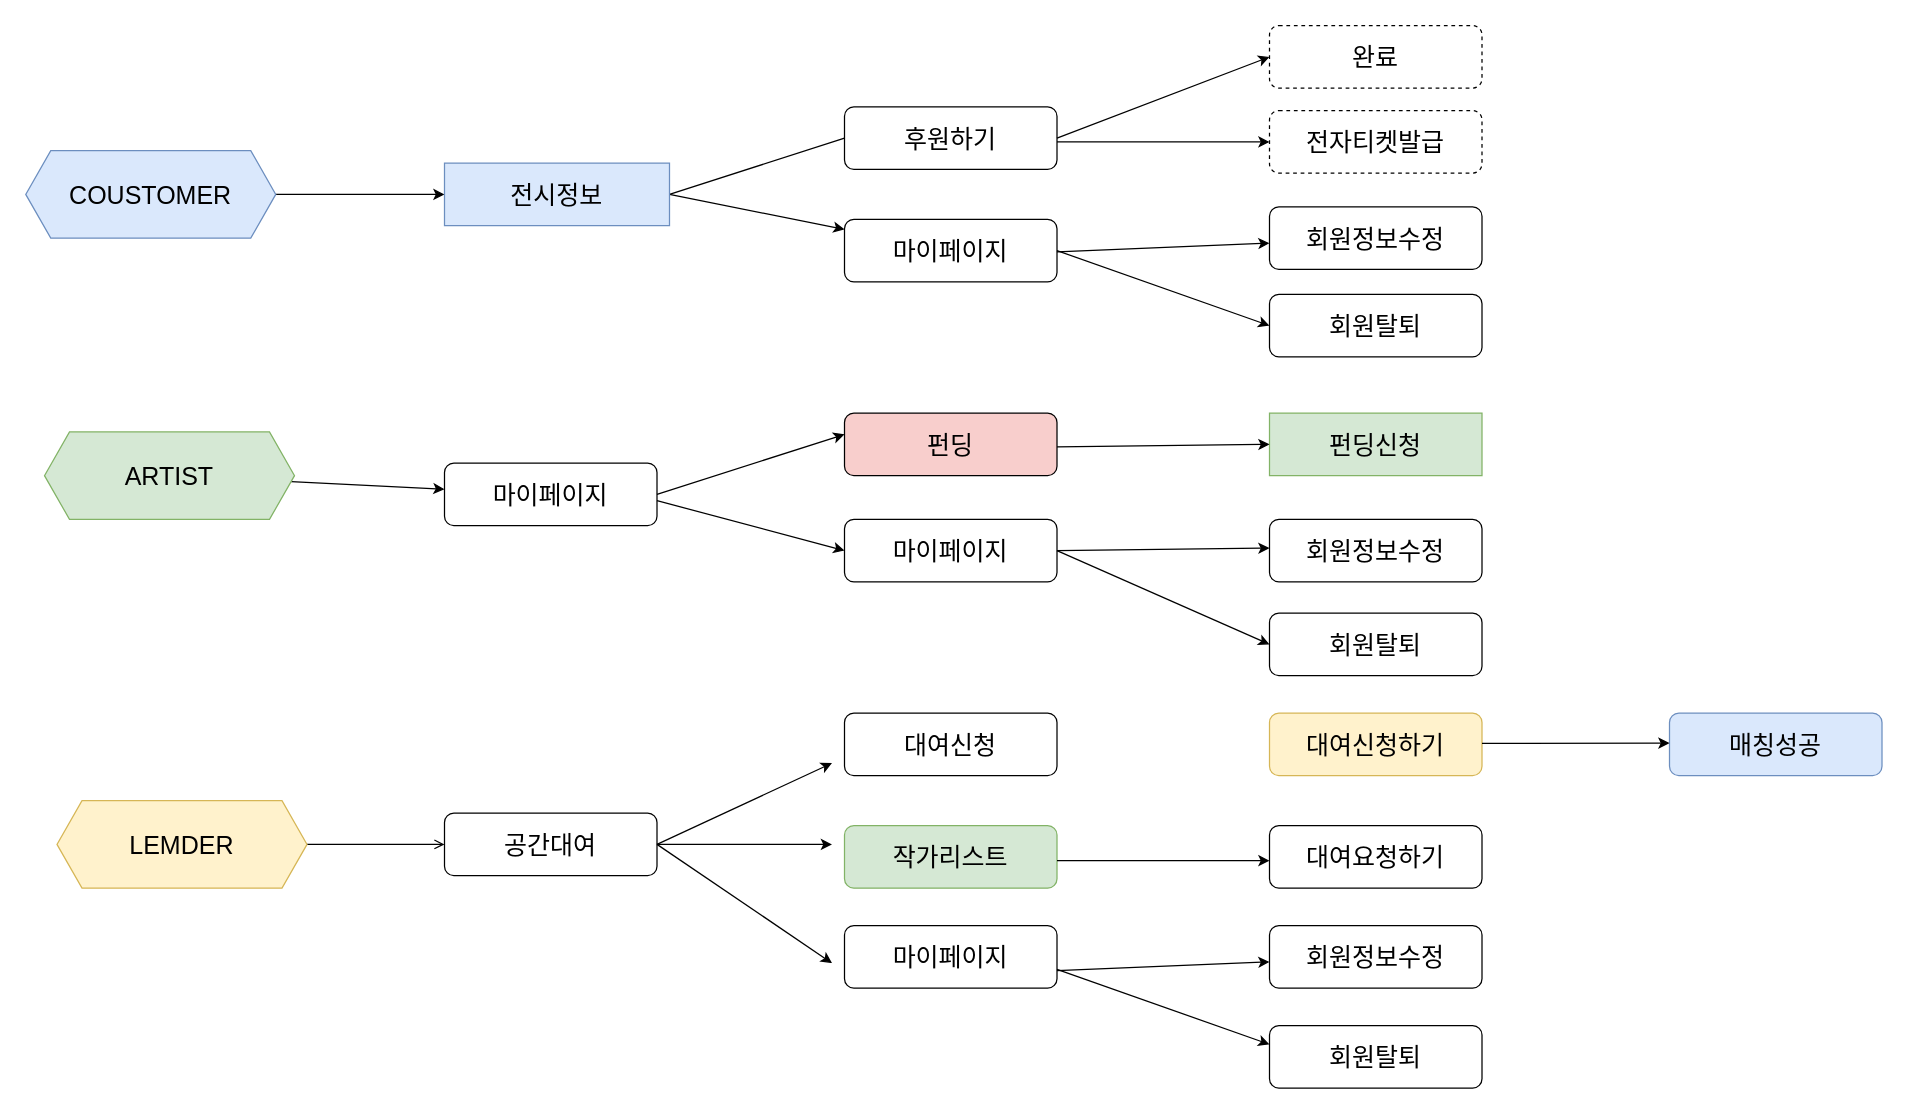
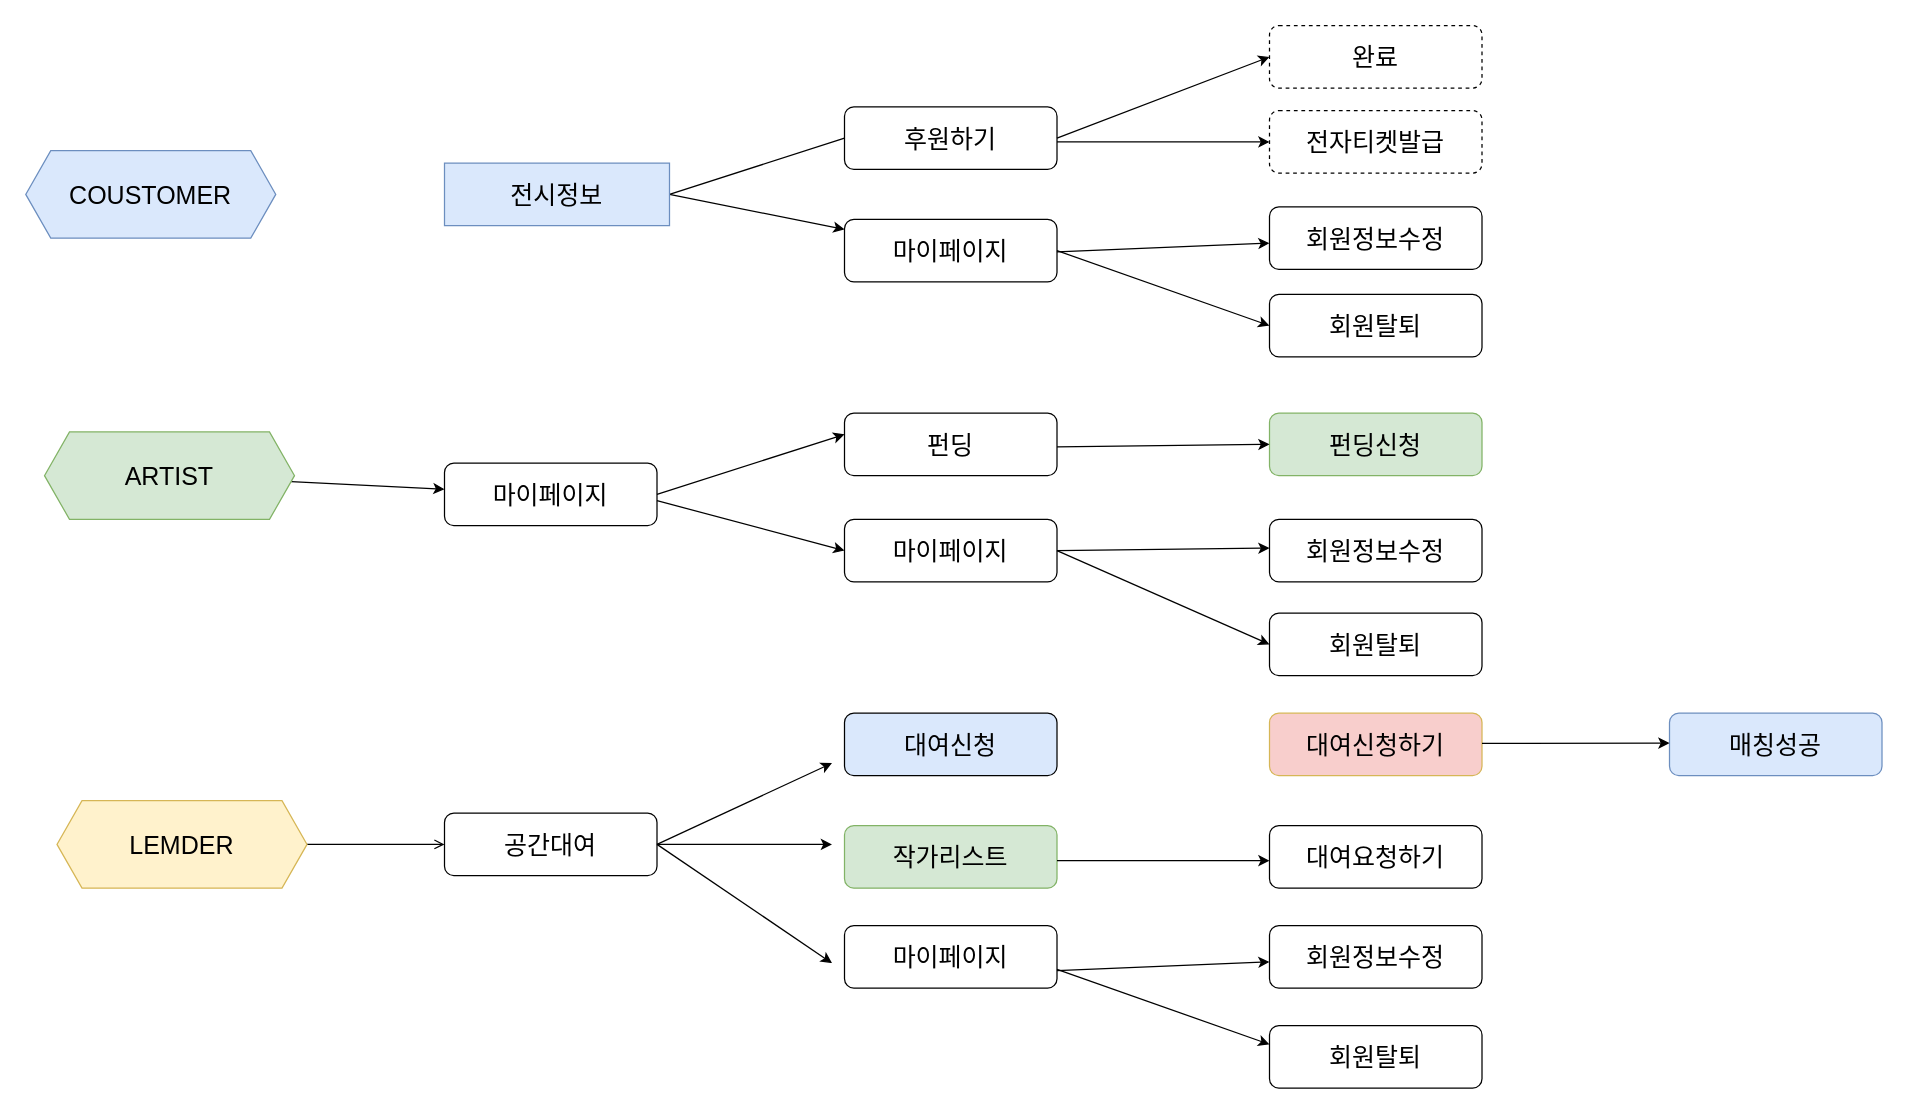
edge "COUSTOMER" -> "전시정보": removed
node "펀딩": fillcolor #f8cecc -> #ffffff
node "펀딩신청": shape rectangle -> rounded rectangle
node "대여신청": fillcolor #ffffff -> #dae8fc
node "대여신청하기": fillcolor #fff2cc -> #f8cecc
